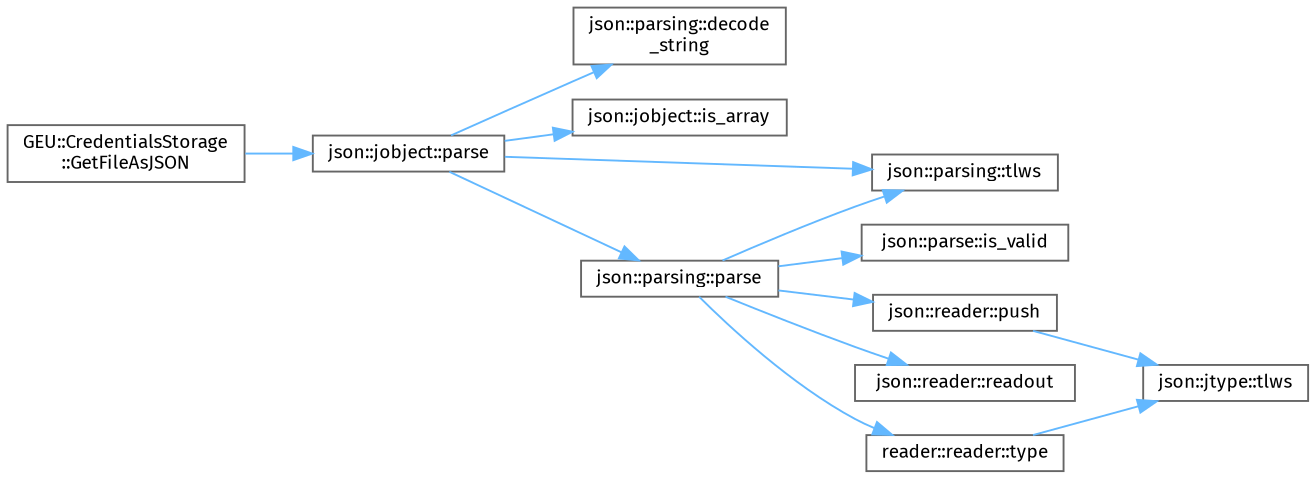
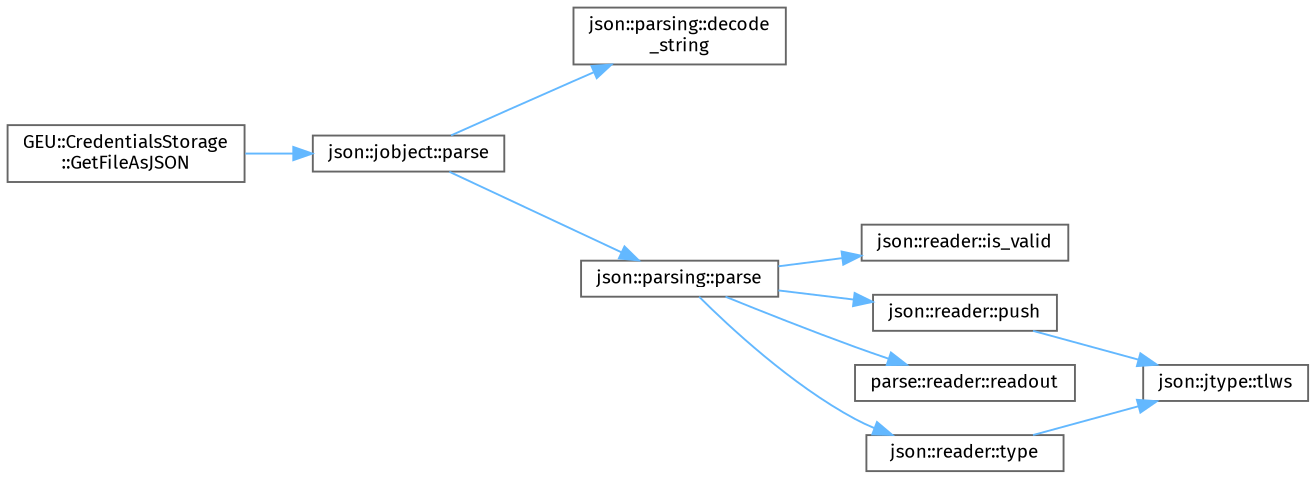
node "json::jobject::is_array": removed
node "json::parsing::tlws": removed
node "json::parse::is_valid": label "json::parse::is_valid" -> "json::reader::is_valid"
node "json::reader::readout": label "json::reader::readout" -> "parse::reader::readout"
node "reader::reader::type": label "reader::reader::type" -> "json::reader::type"
